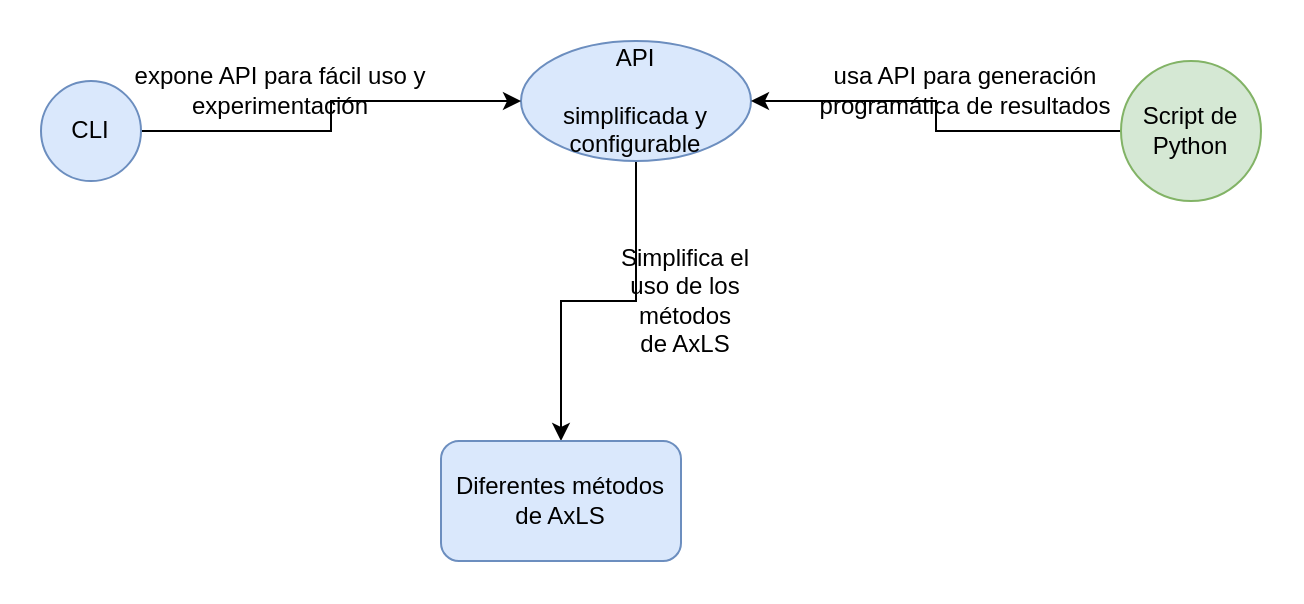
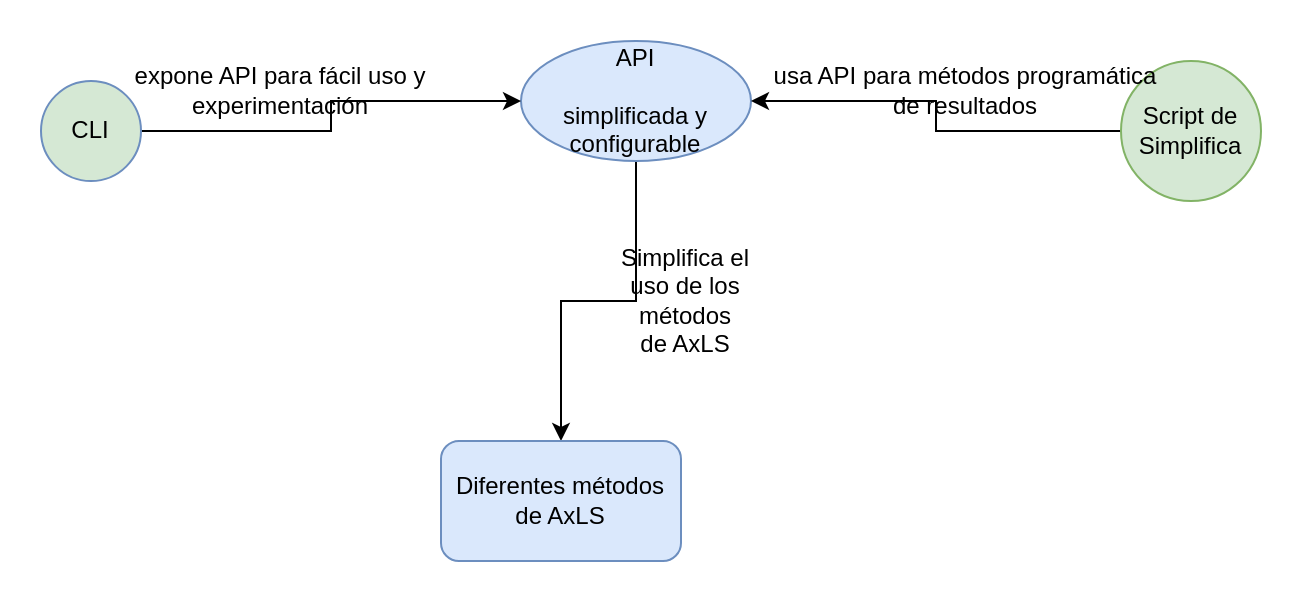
node "usa API para generación programática de resultados": label "usa API para generación programática de resultados" -> "usa API para métodos programática de resultados"
node "CLI": fillcolor #dae8fc -> #d5e8d4
node "Script de Python": label "Script de Python" -> "Script de Simplifica"
